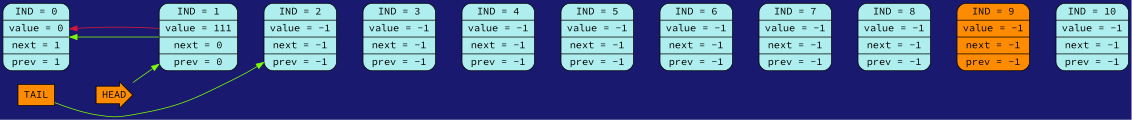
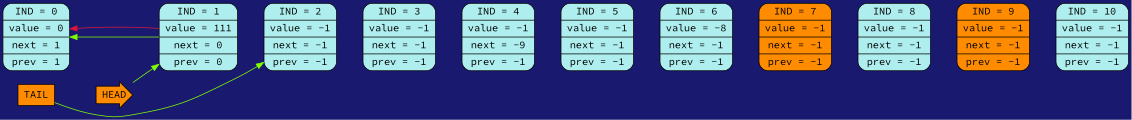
node "IND = 6": text "value = -1" -> "value = -8"
node "IND = 7": fillcolor #afeeee -> #ff8c00
node "IND = 4": text "next = -1" -> "next = -9"
